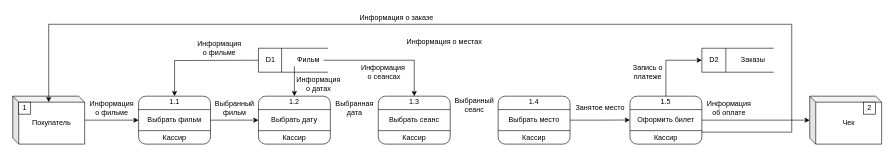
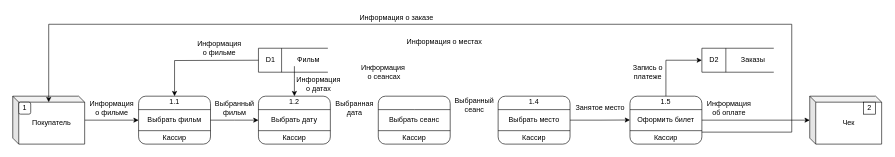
edge "Фильм" -> "1.3": removed
node "1.3": removed
node "1": shape rectangle -> rounded rectangle
